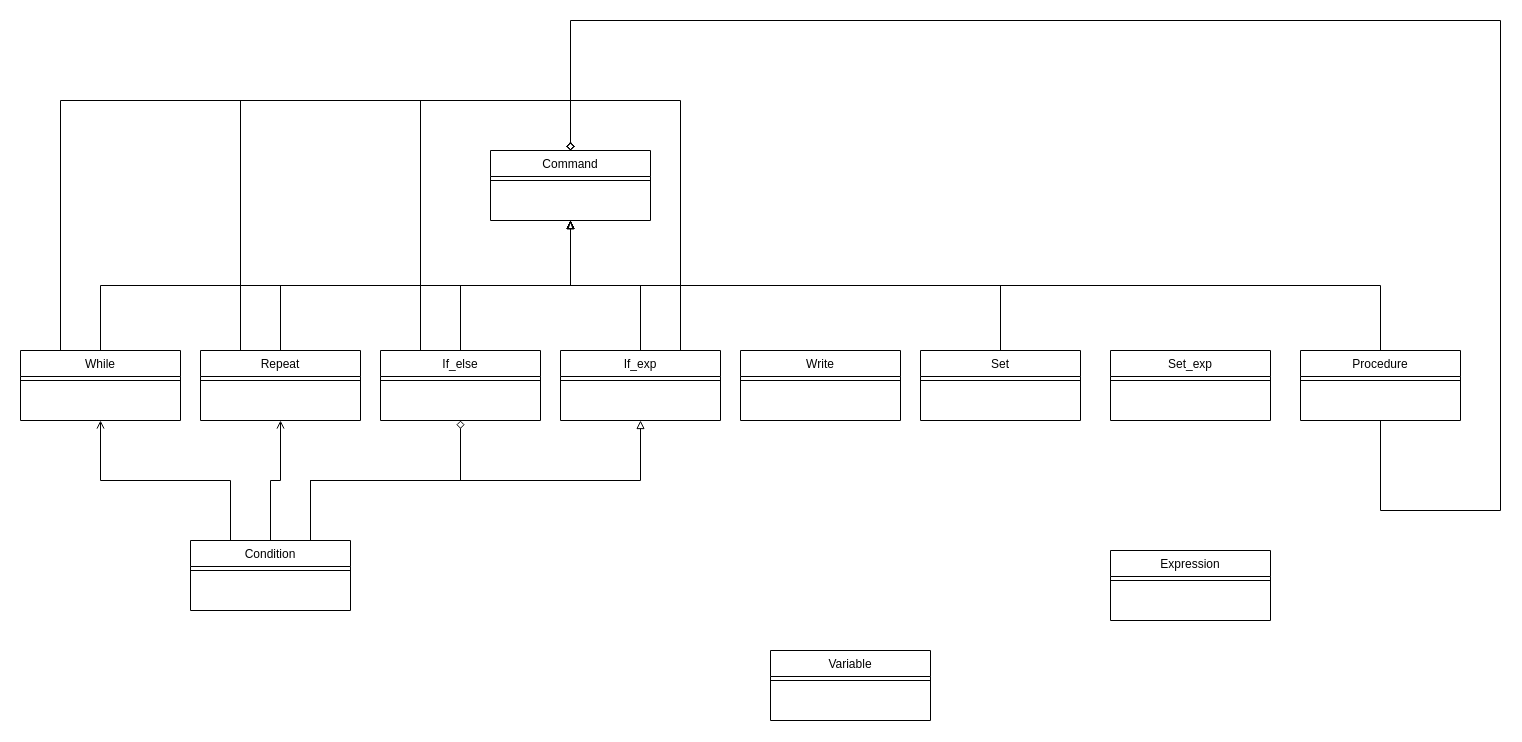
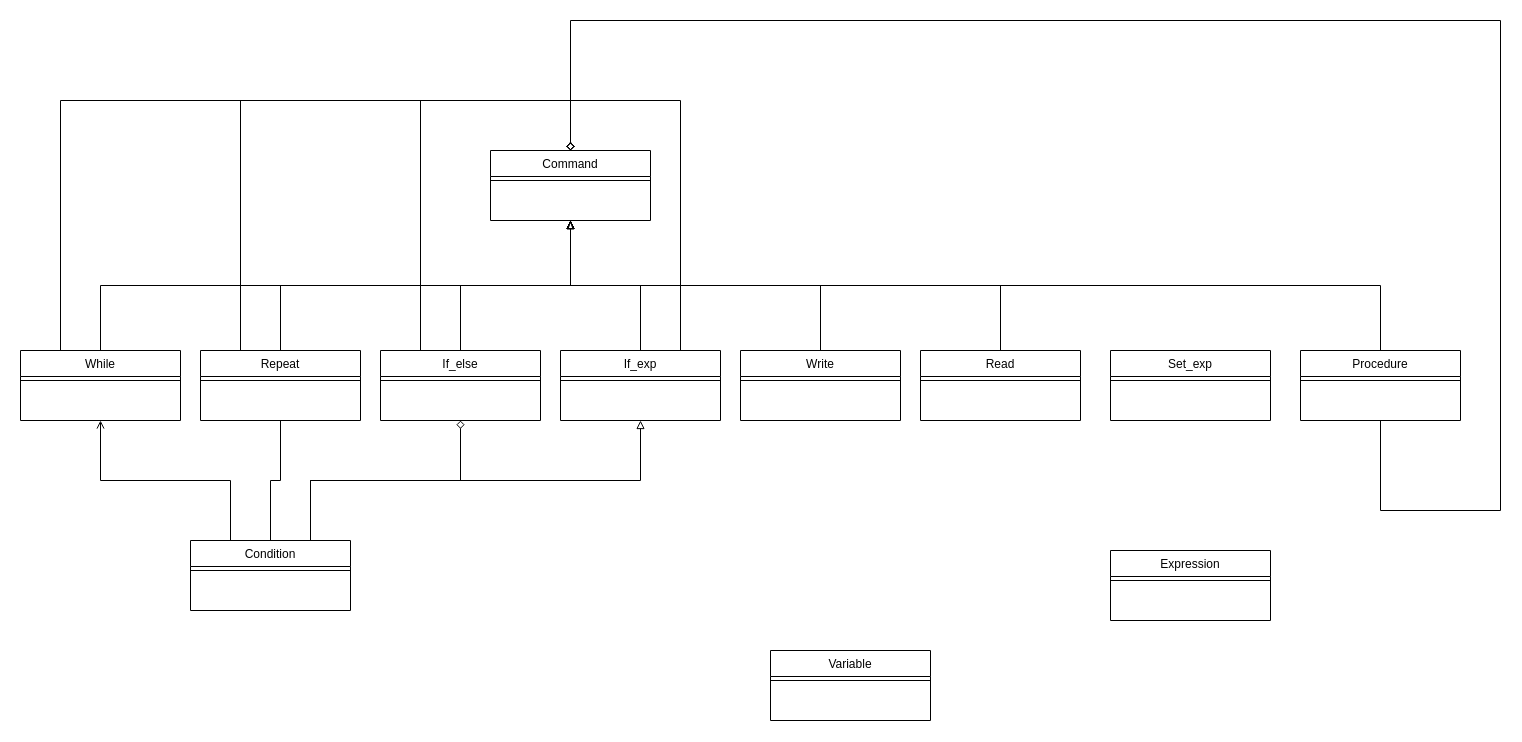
edge "Write" -> "Command": added
node "Set": label "Set" -> "Read"
edge "Condition" -> "Repeat": arrowhead open -> none
